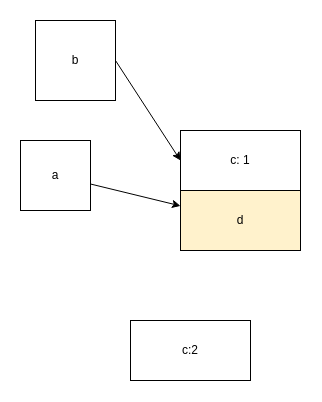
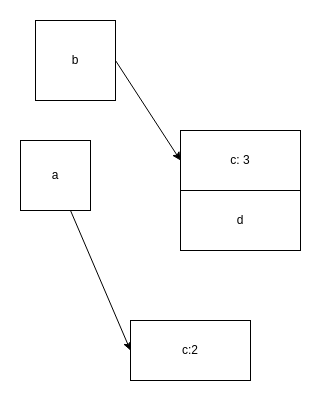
node "c: 1": label "c: 1" -> "c: 3"
edge "a" -> "d": now "a" -> "c:2"
node "d": fillcolor #fff2cc -> #ffffff
